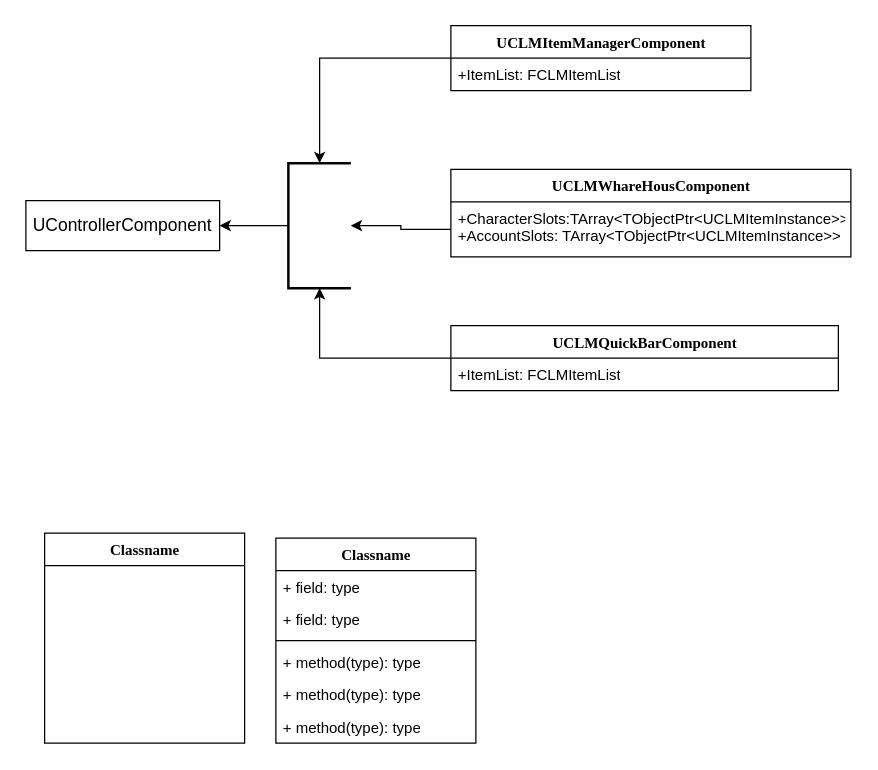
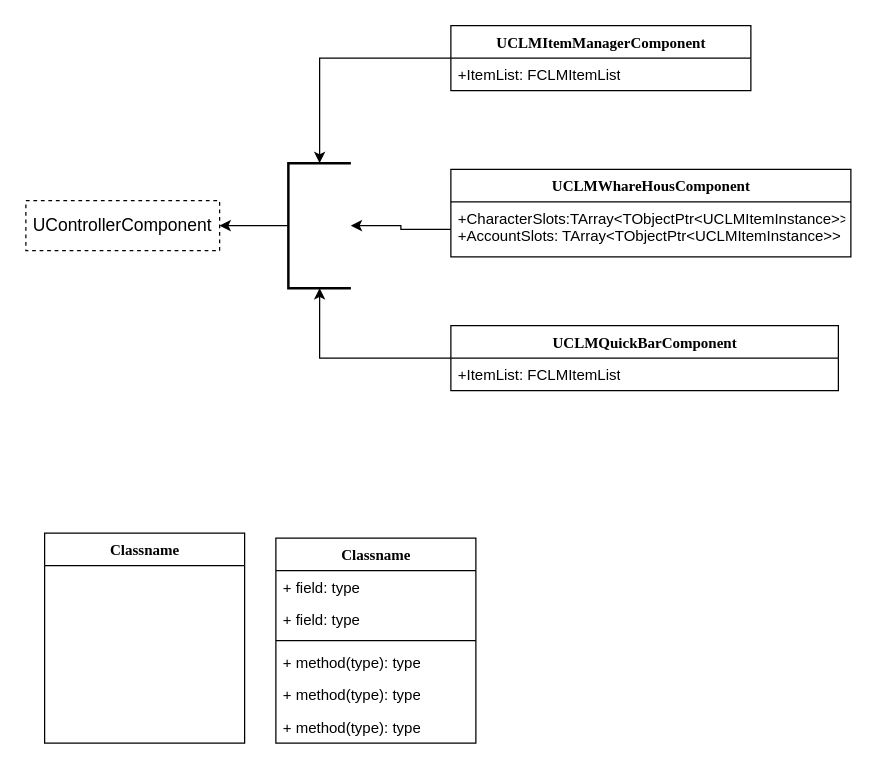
node "UControllerComponent": style solid -> dashed
